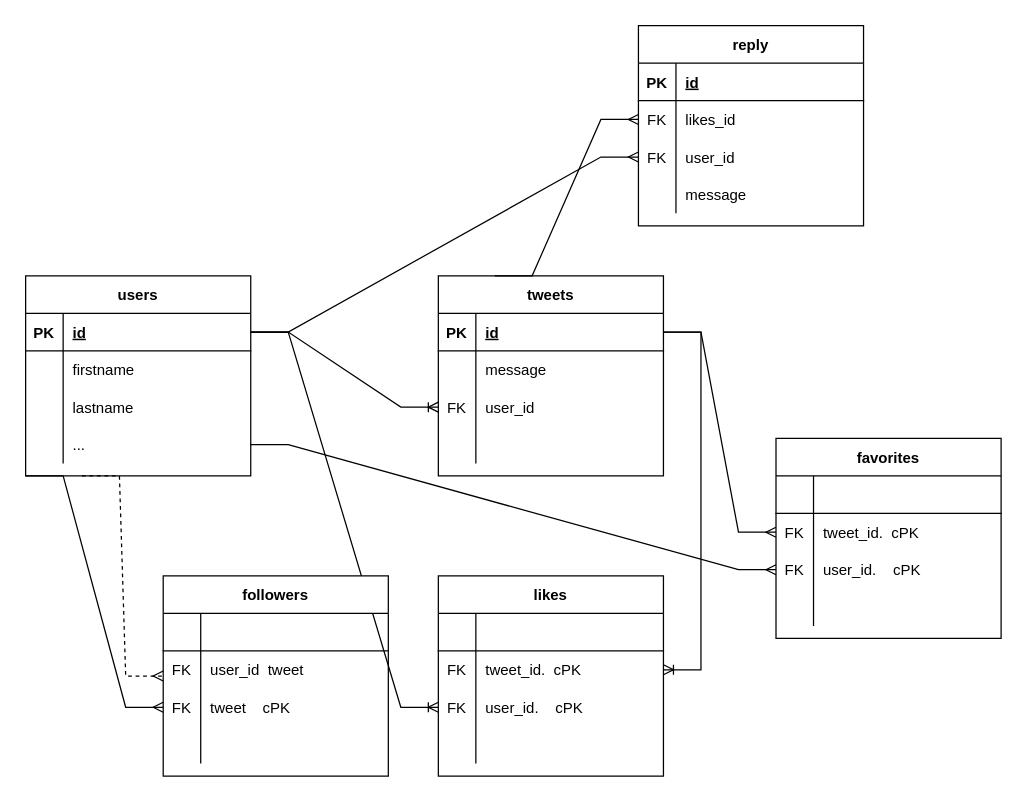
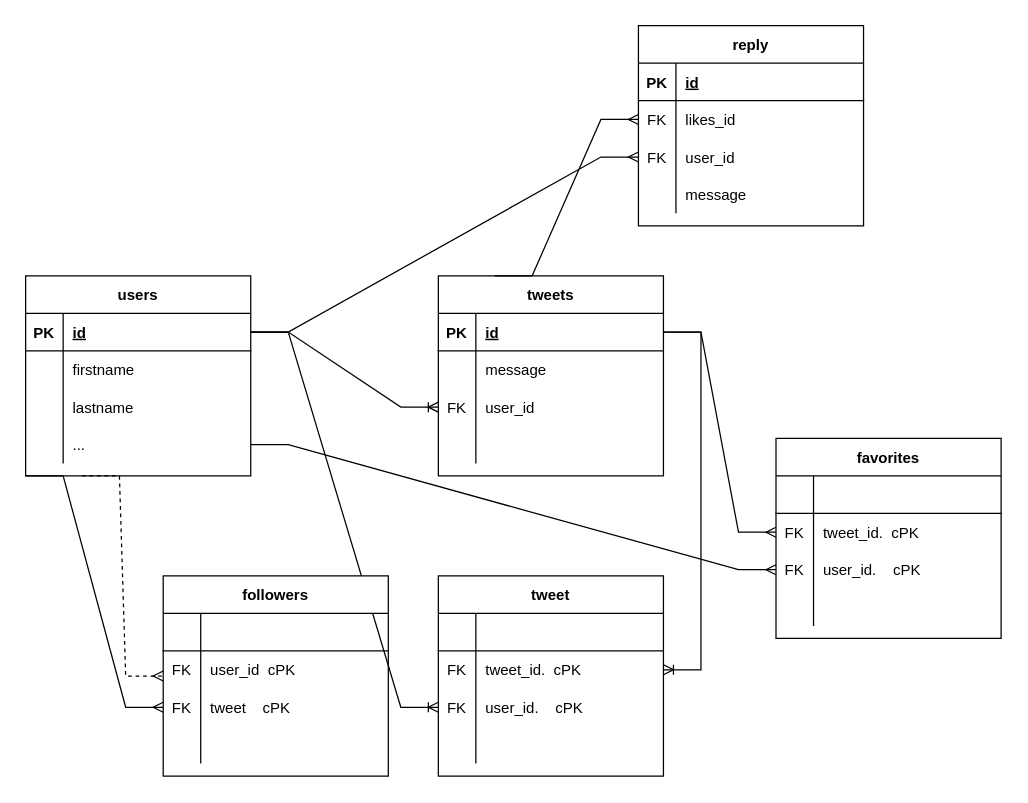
node "likes": label "likes" -> "tweet"
node "user_id tweet": label "user_id tweet" -> "user_id cPK"
